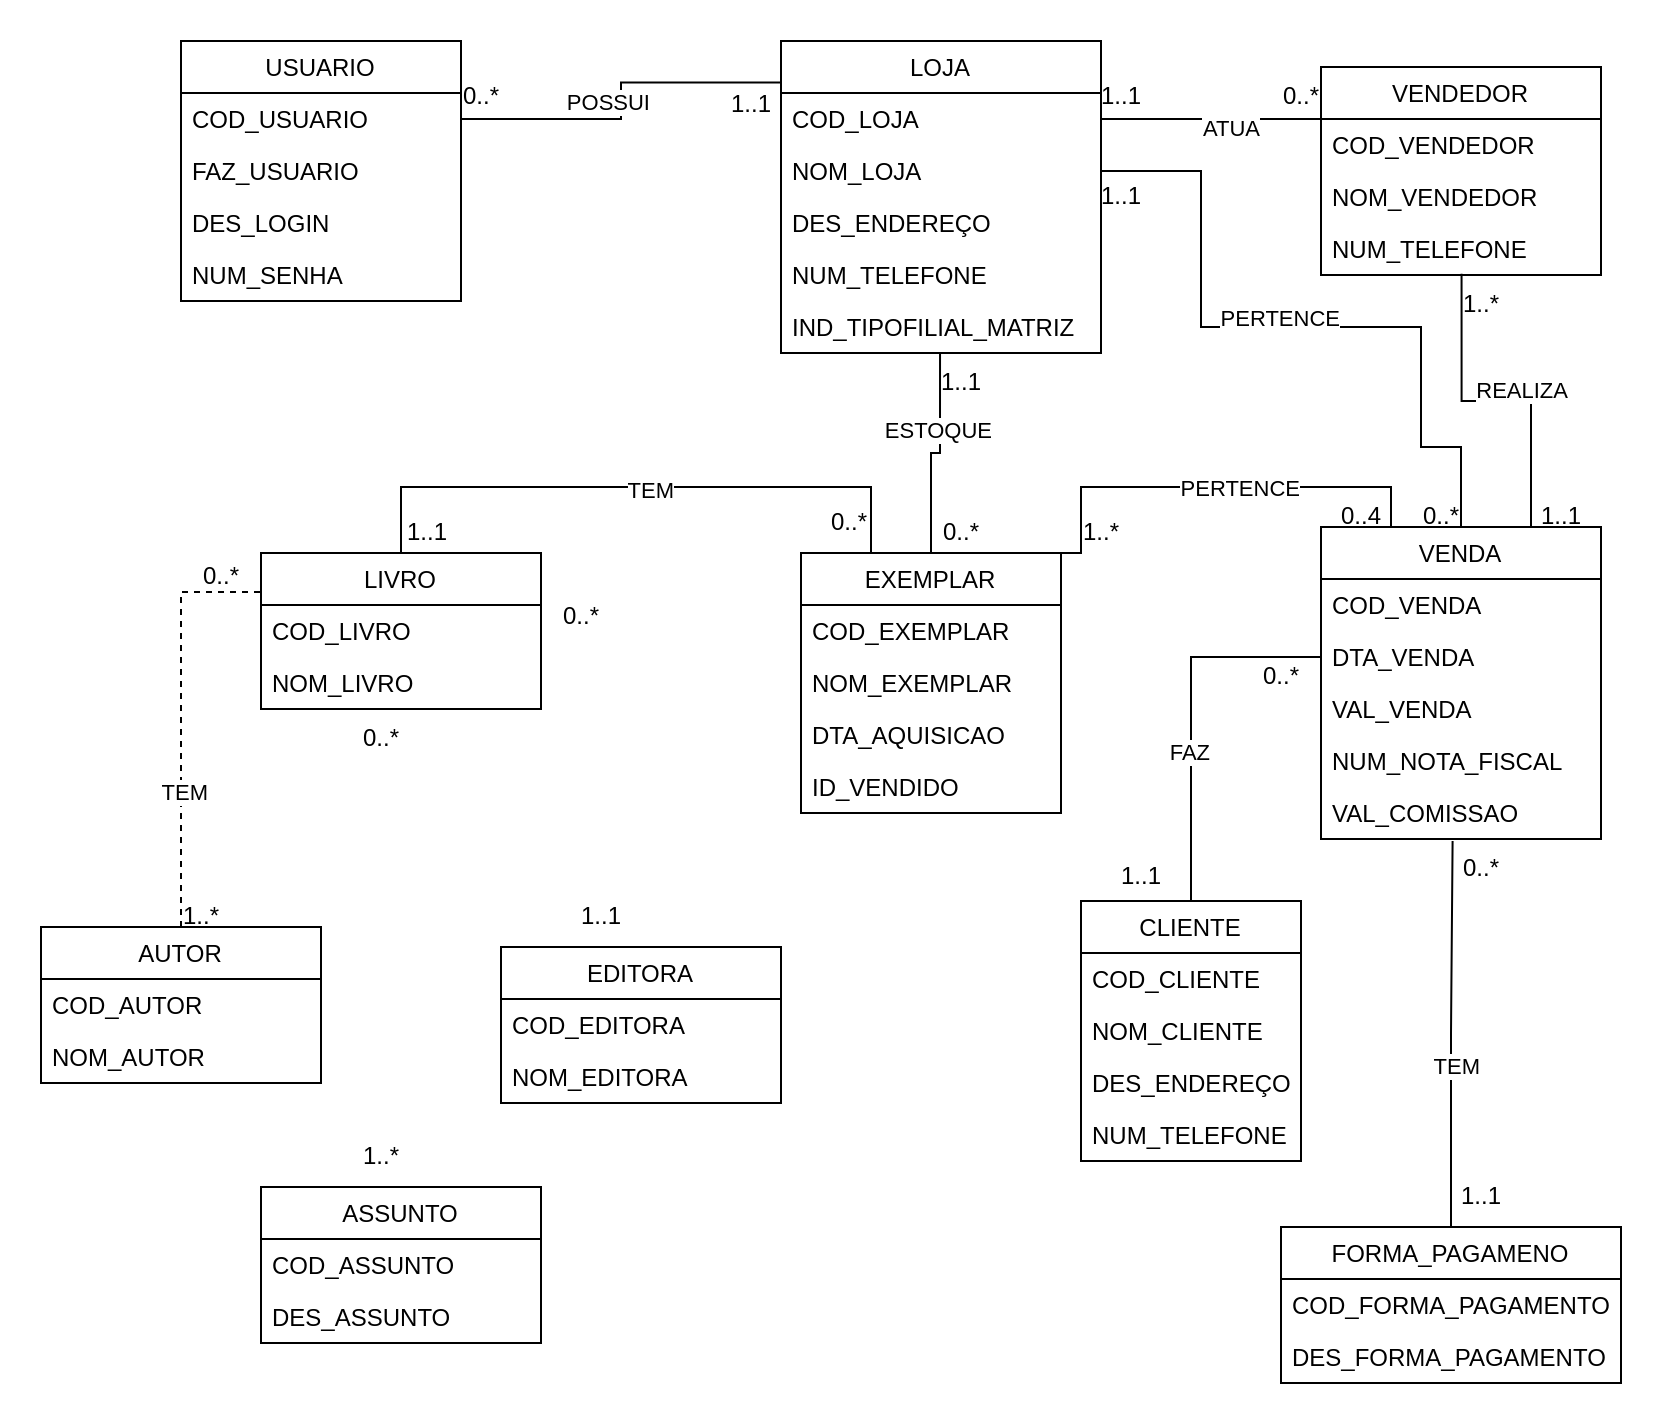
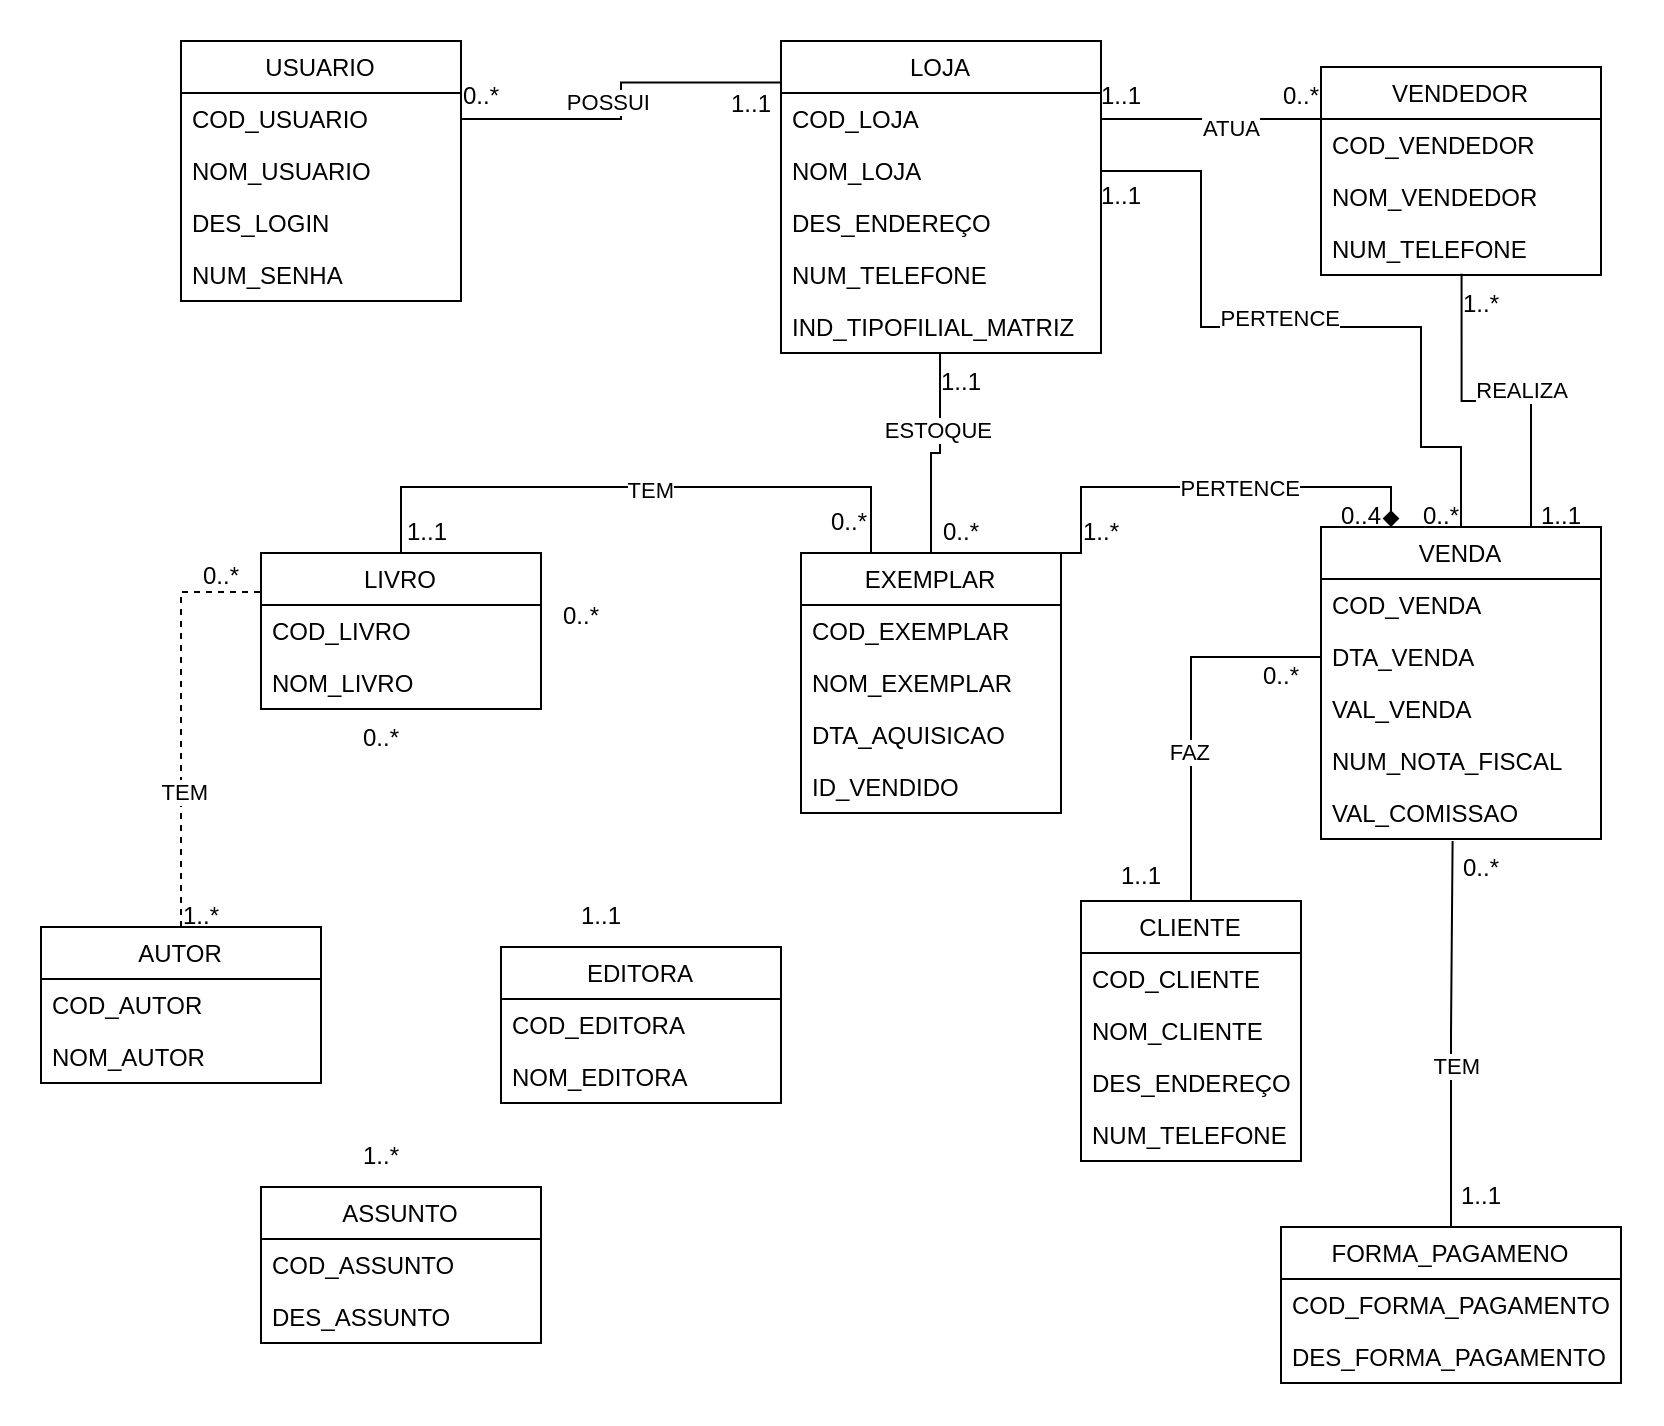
node "FAZ_USUARIO": label "FAZ_USUARIO" -> "NOM_USUARIO"
edge "EXEMPLAR" -- "VENDA": arrowhead none -> diamond
